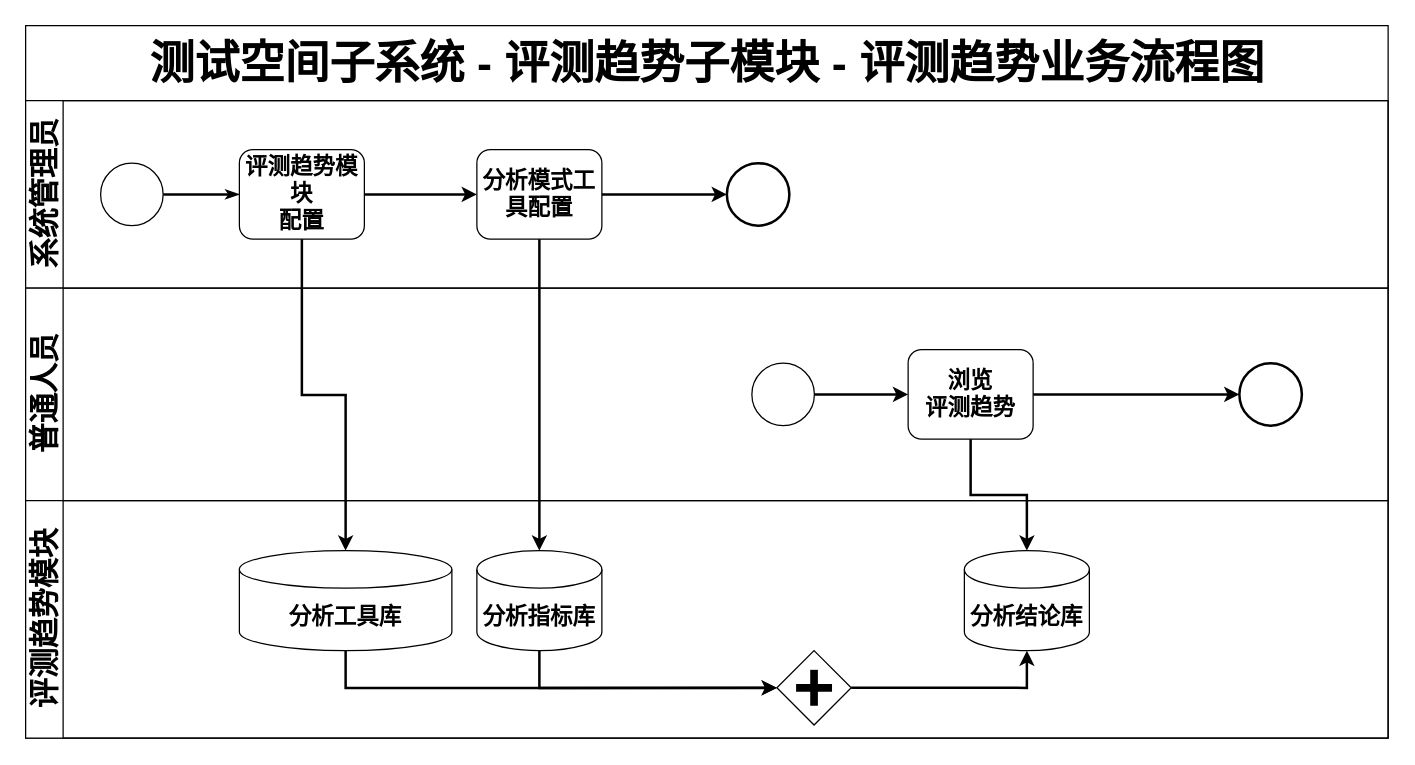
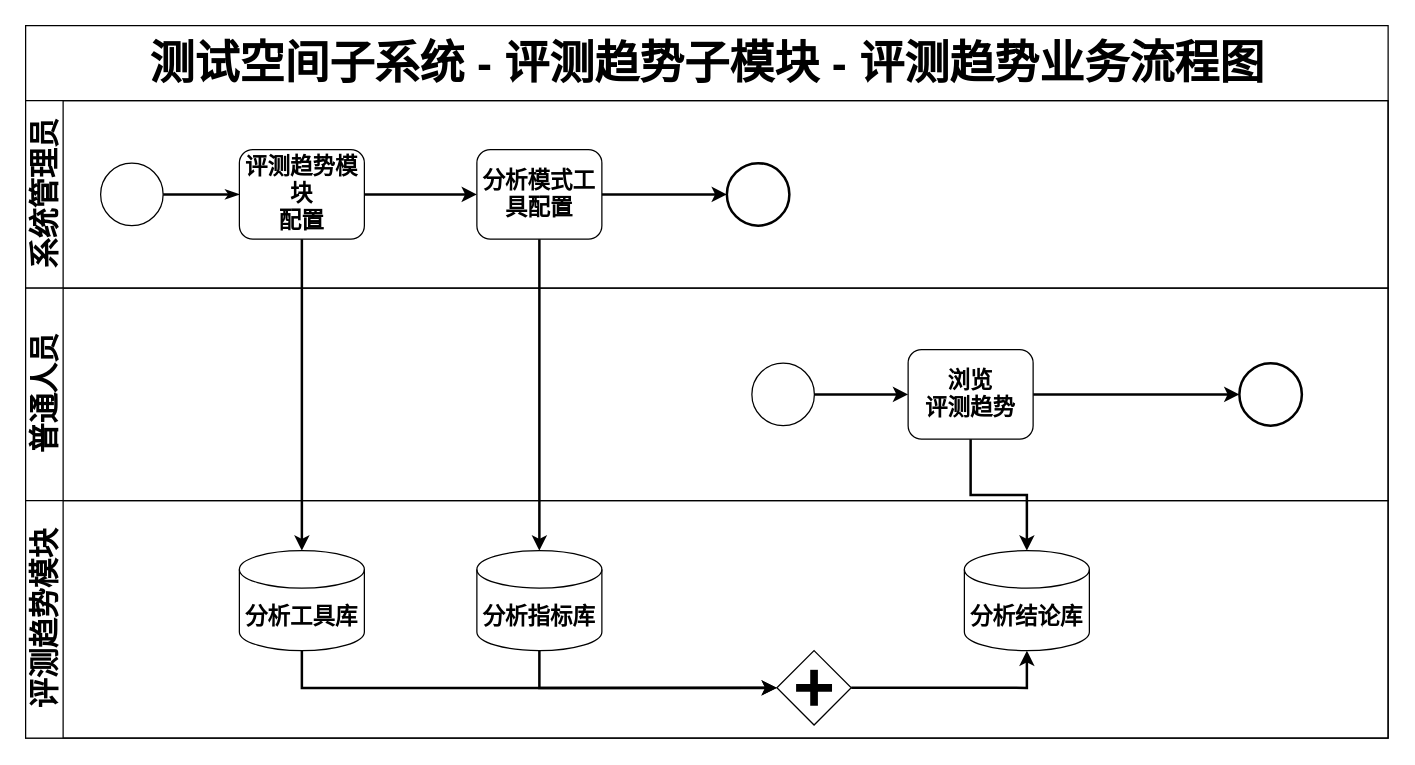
node "分析工具库": size 213x100 -> 125x100
